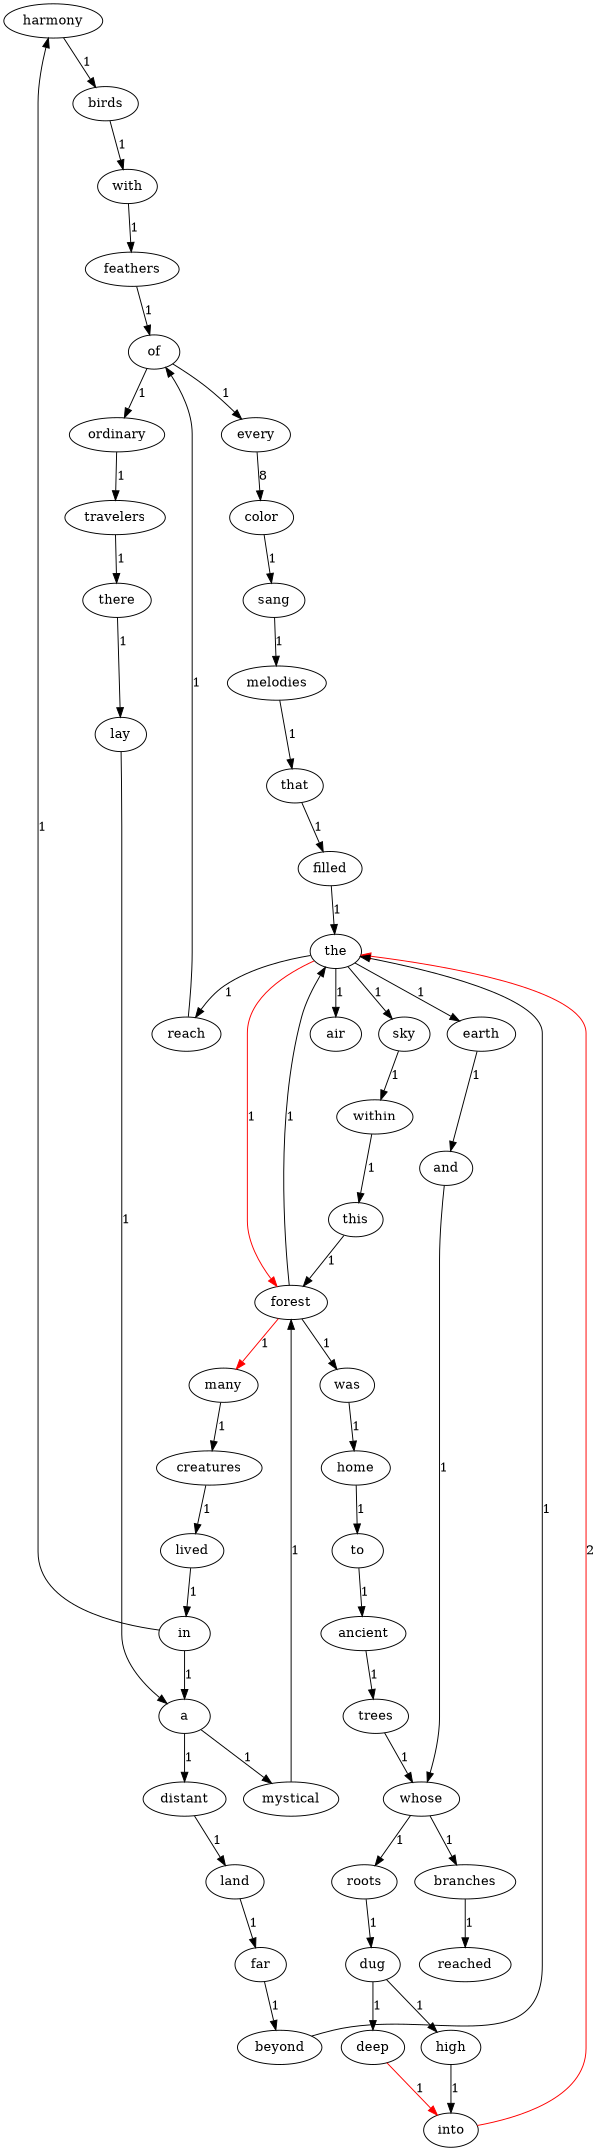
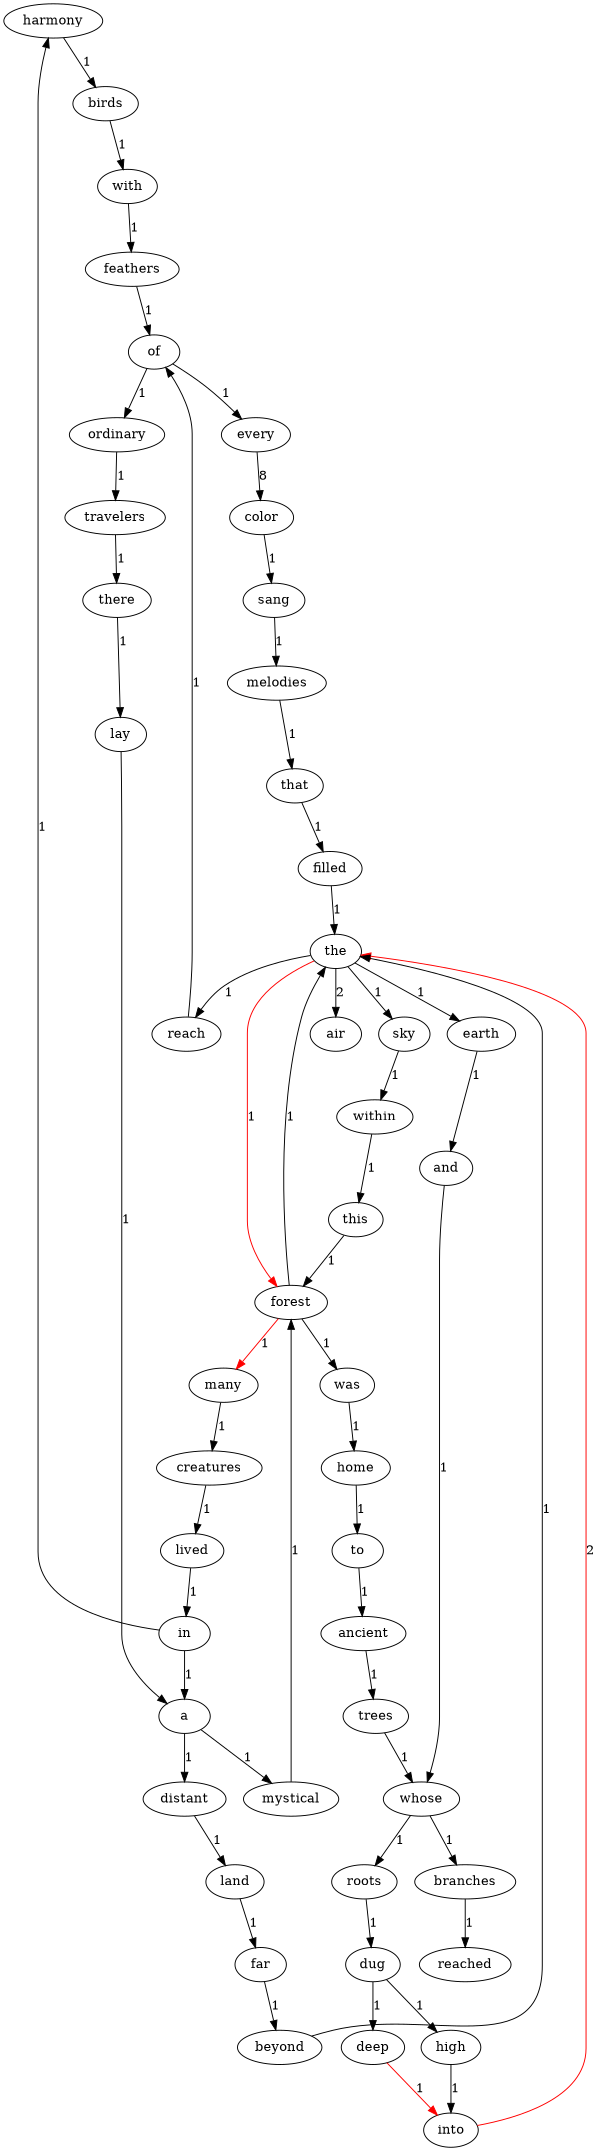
edge "the" -> "air": label "1" -> "2"
